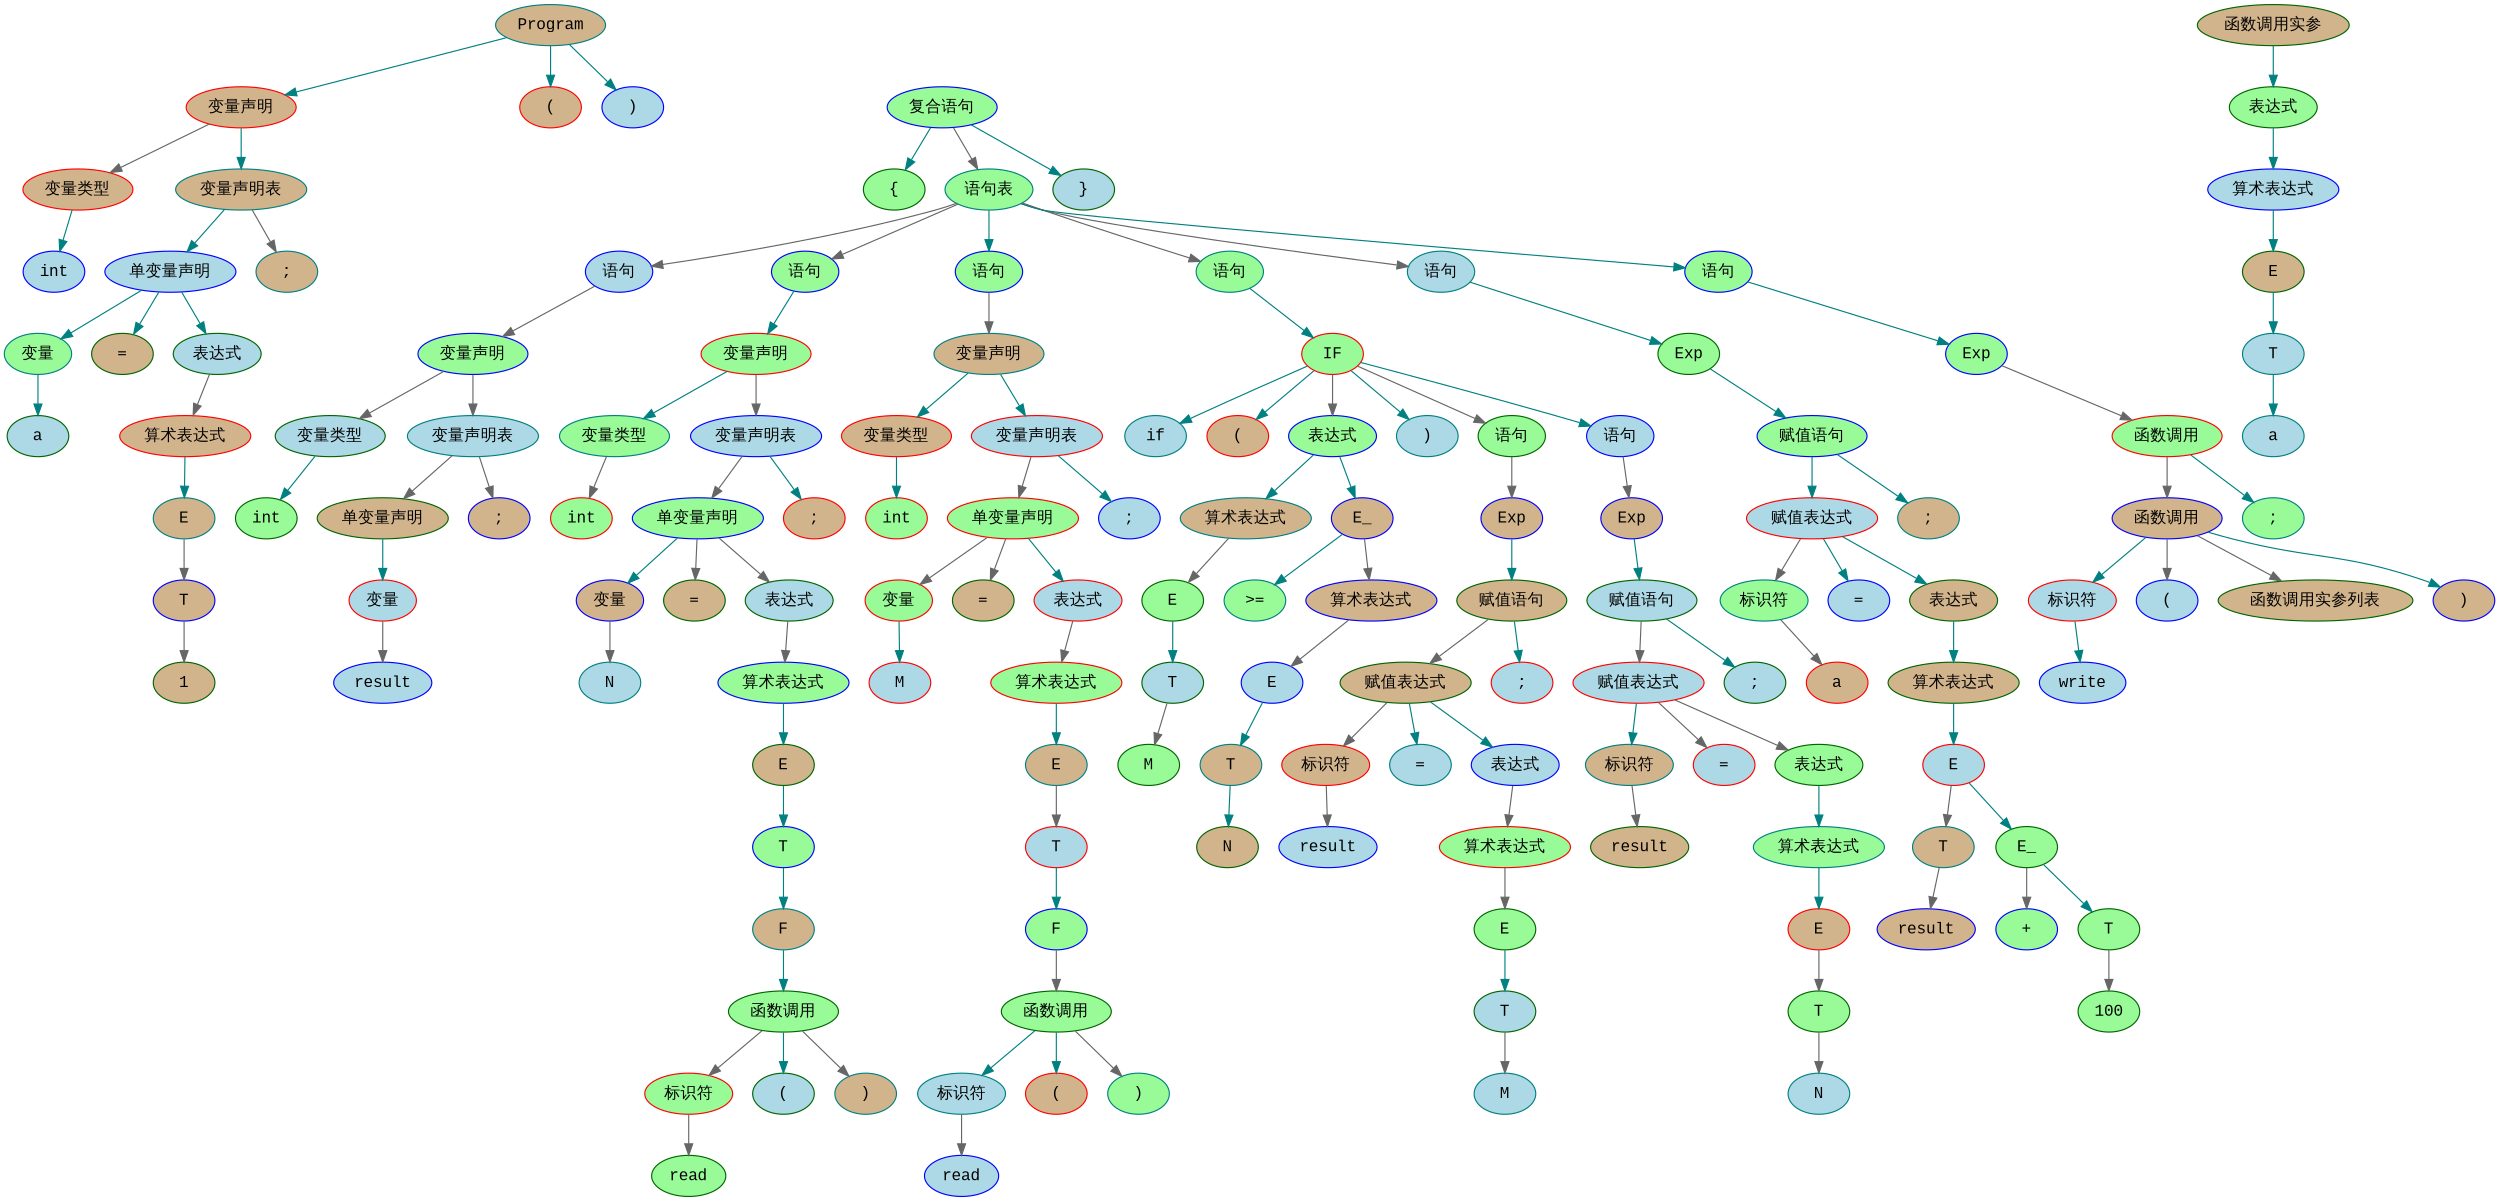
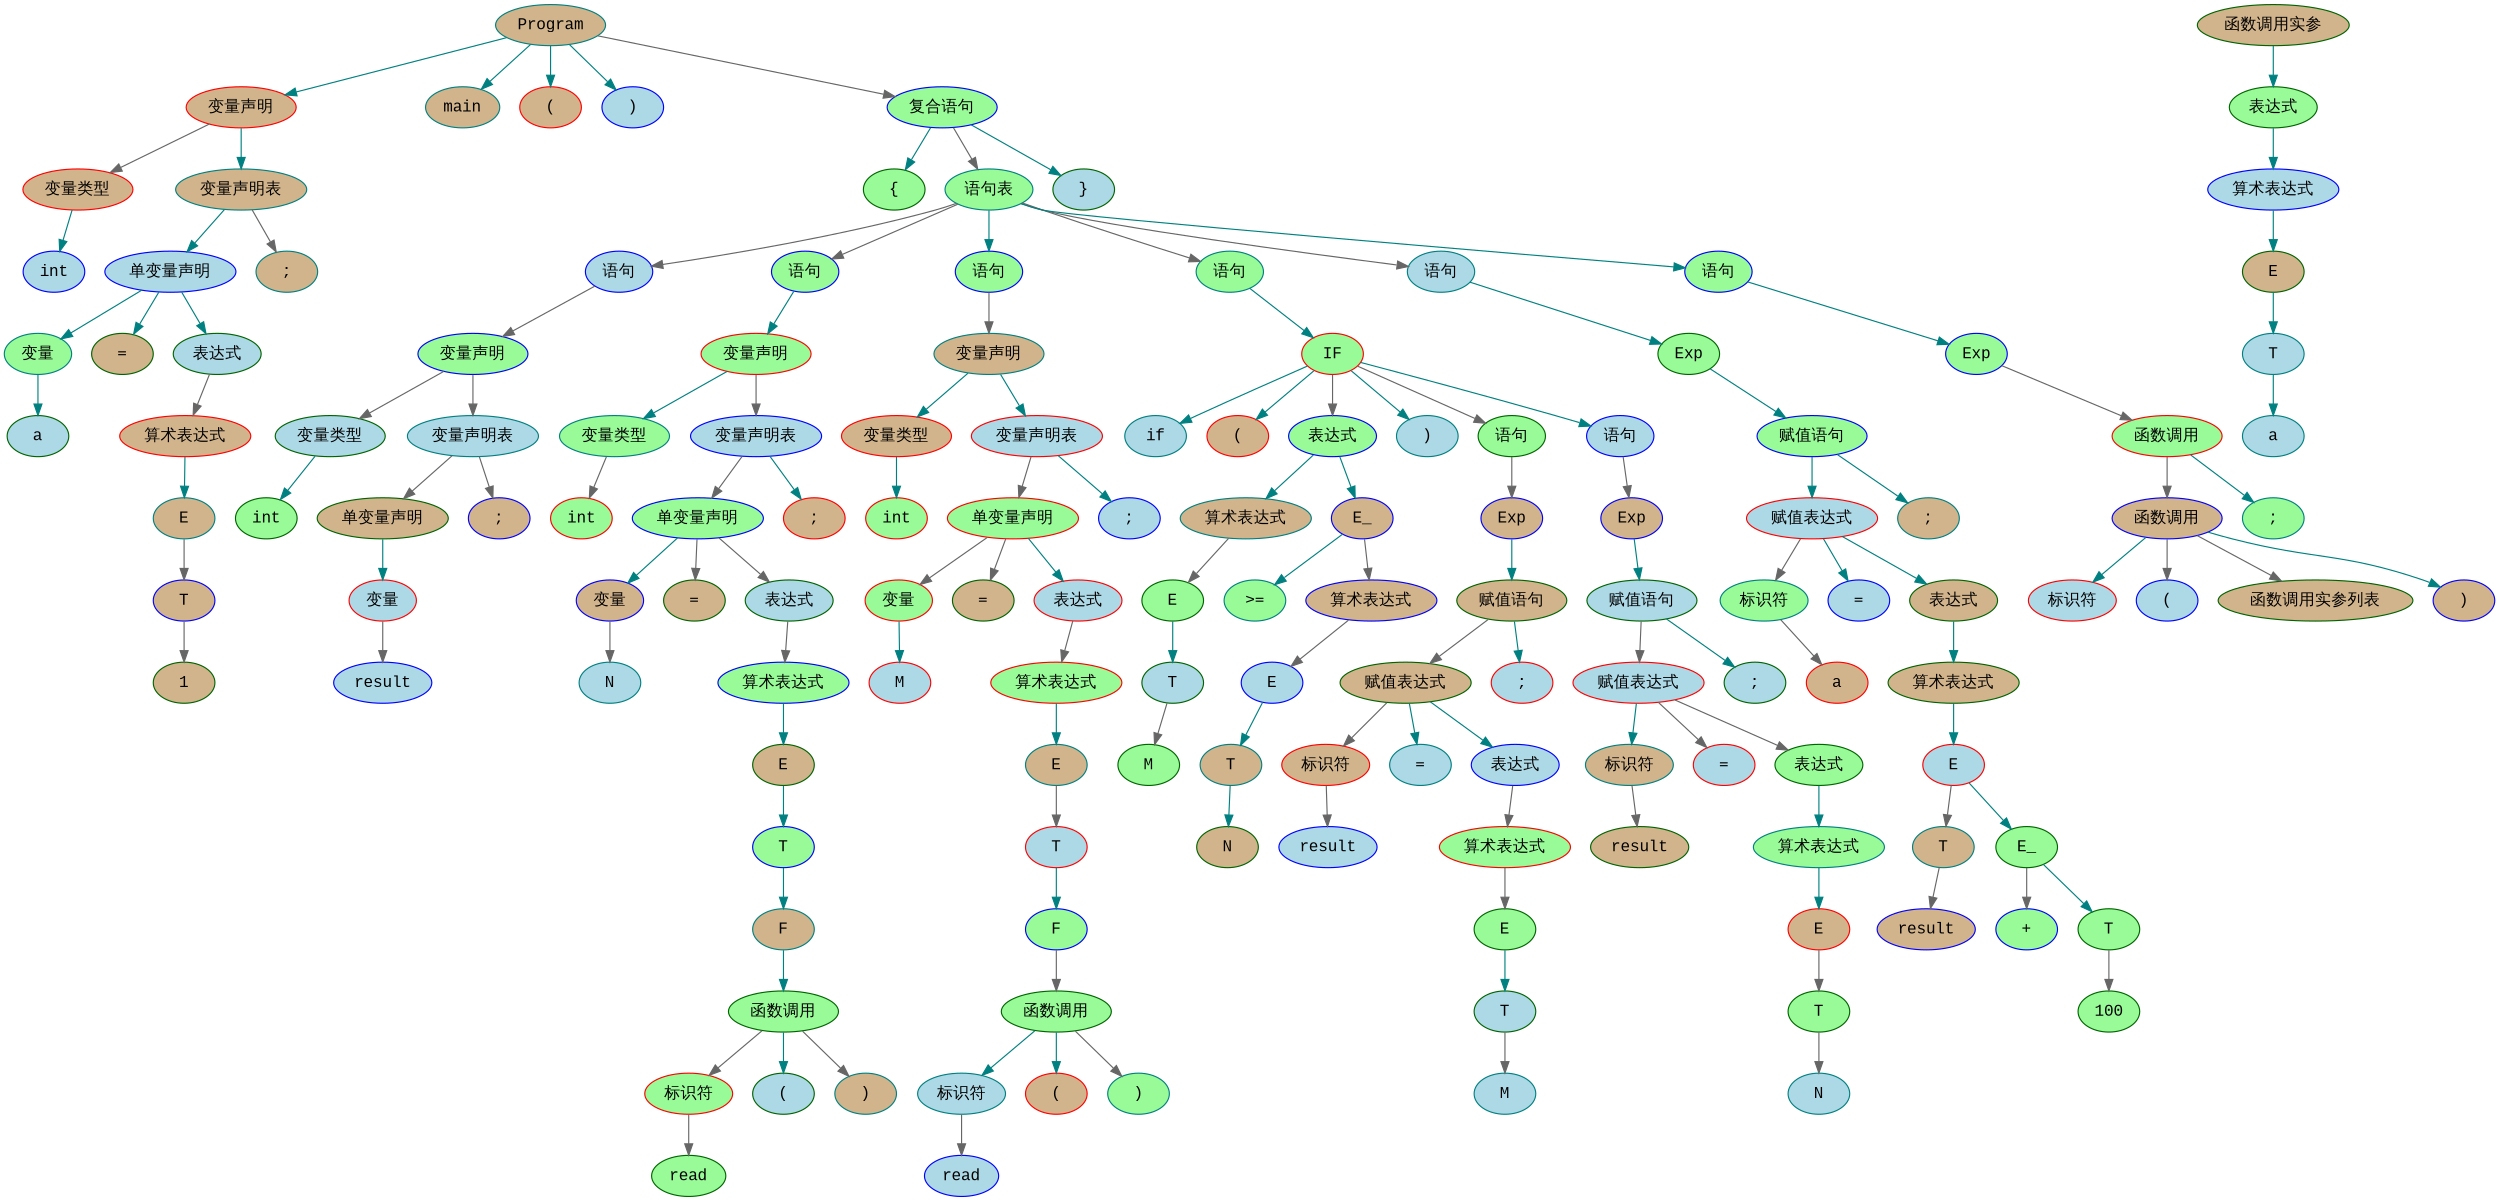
edge "Program" -> "复合语句": added
node "main": added
node "write": removed
